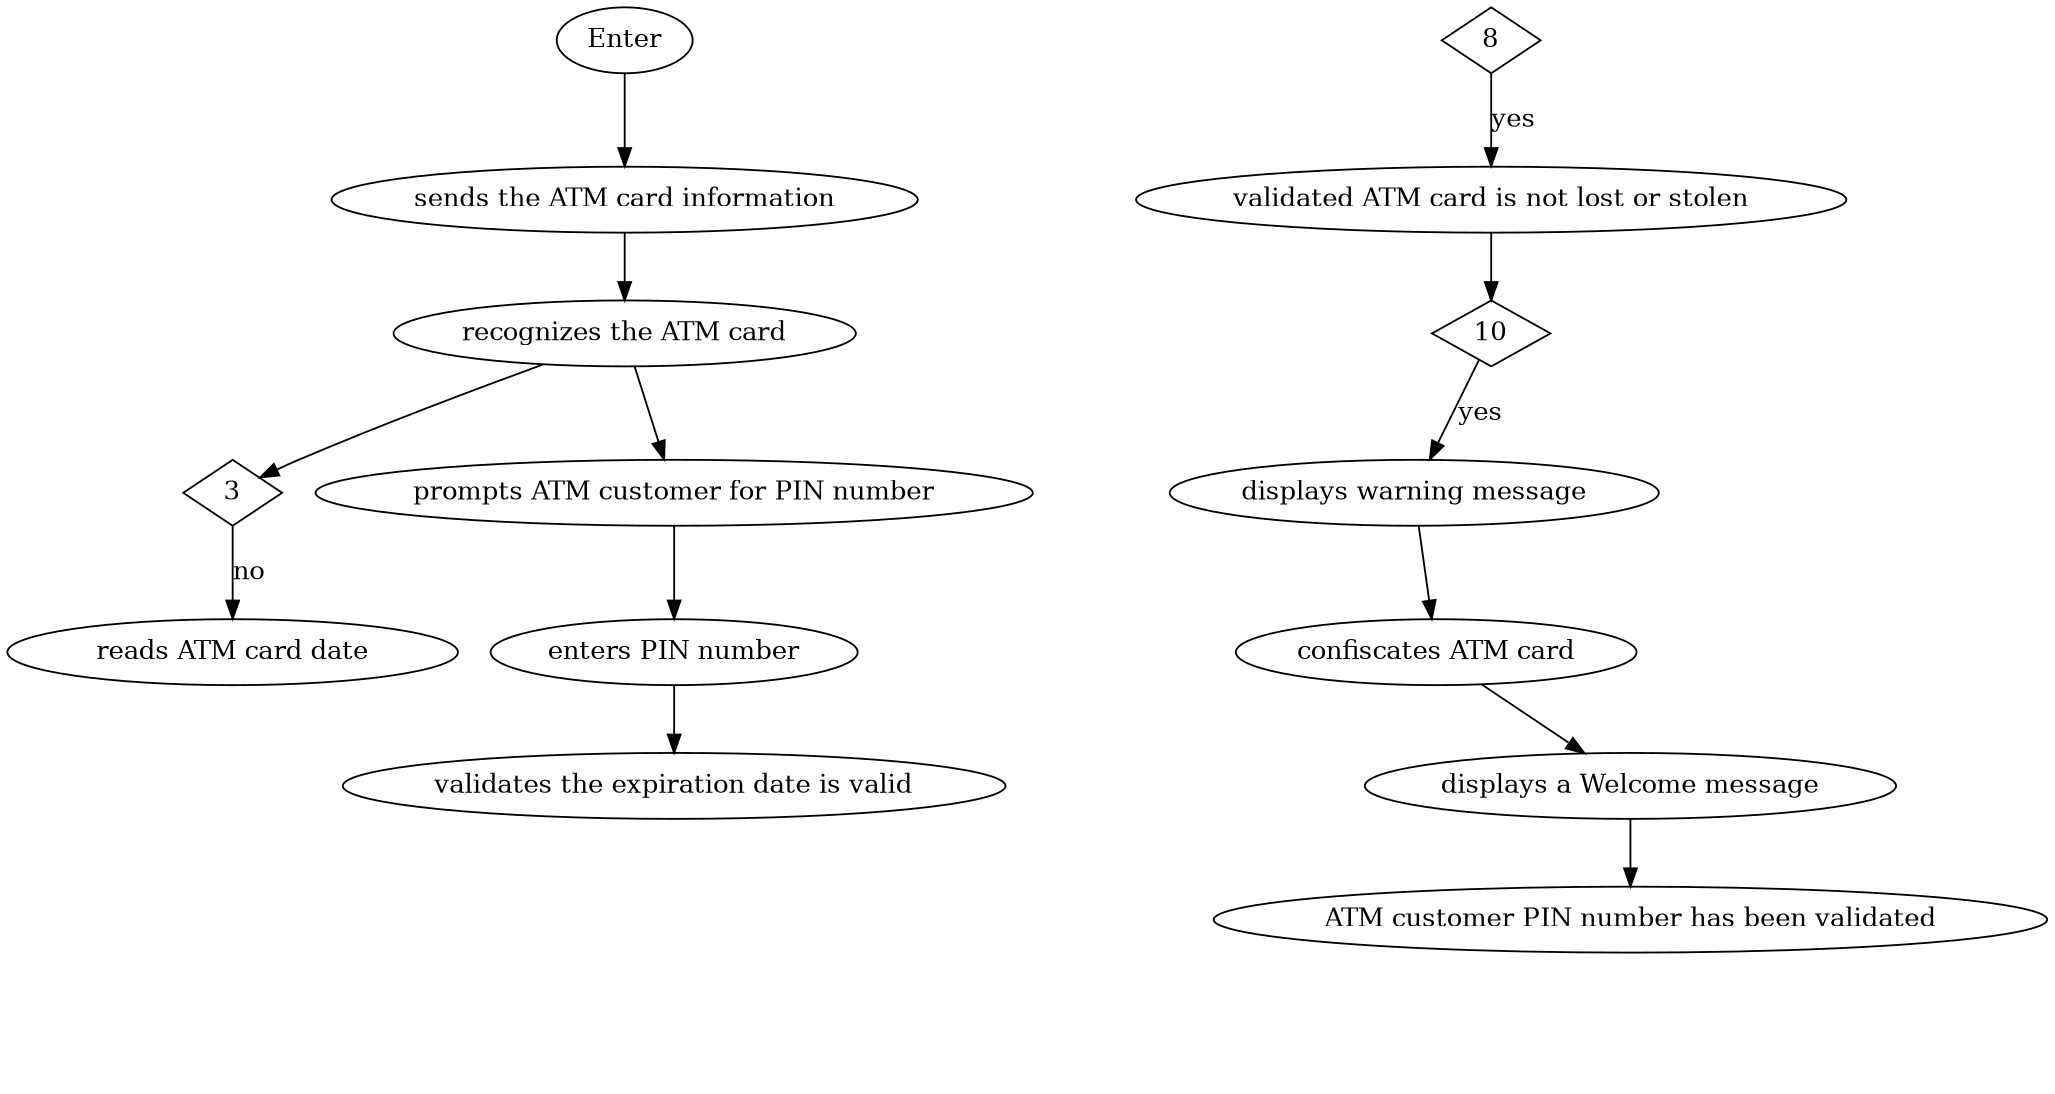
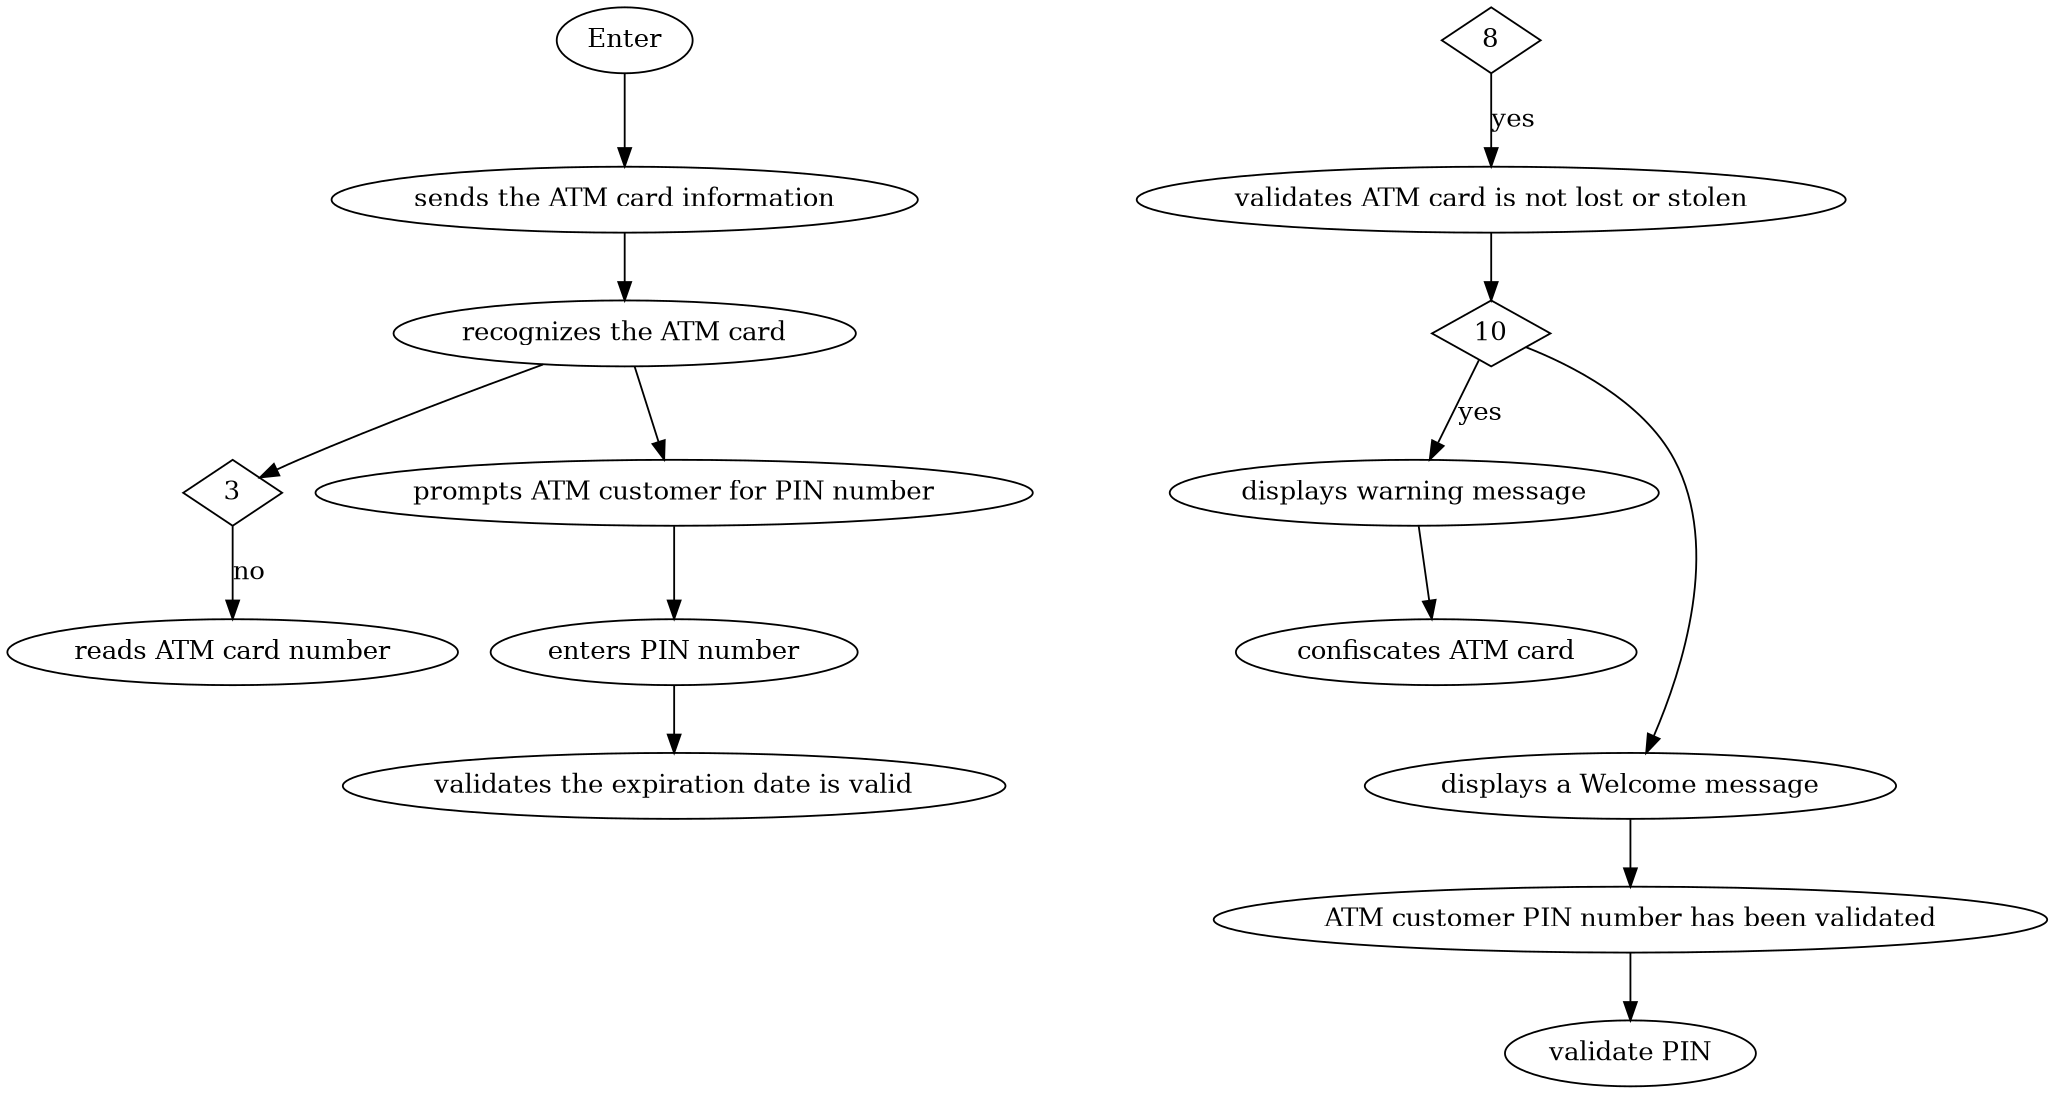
node "validated ATM card is not lost or stolen": label "validated ATM card is not lost or stolen" -> "validates ATM card is not lost or stolen"
node "reads ATM card date": label "reads ATM card date" -> "reads ATM card number"
edge "confiscates ATM card" -> "displays a Welcome message": now "10" -> "displays a Welcome message"
node "validate PIN": added
